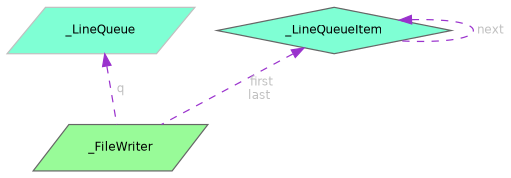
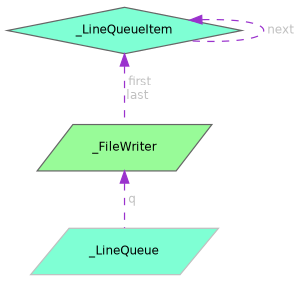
edge "_FileWriter" -> "_LineQueue": reversed
